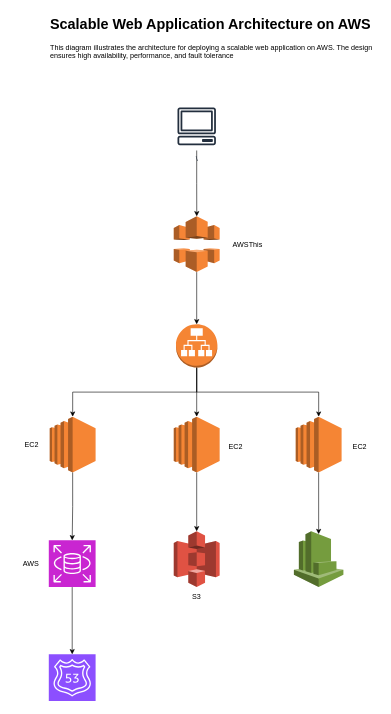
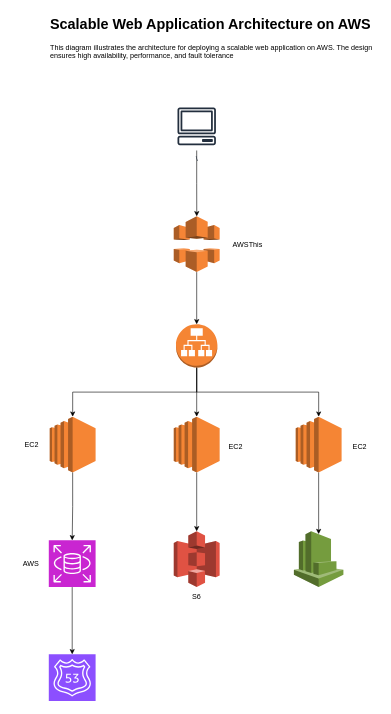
node "S3": label "S3" -> "S6"
